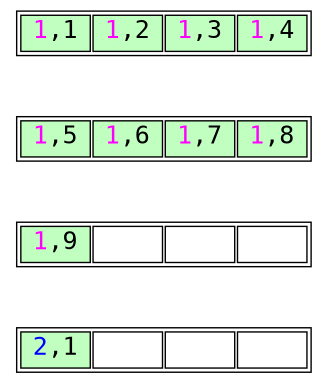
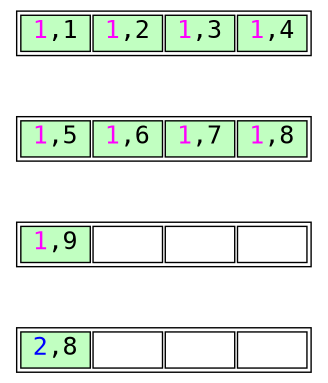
node "2": text ",1" -> ",8"
